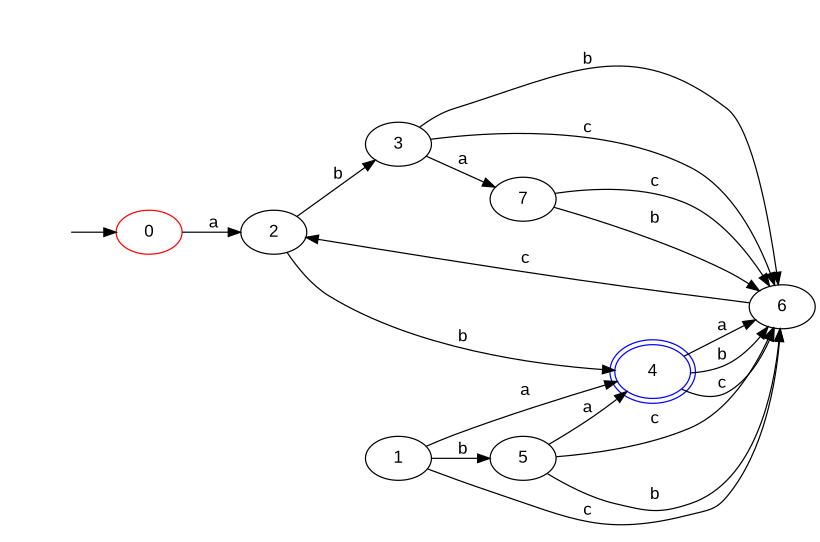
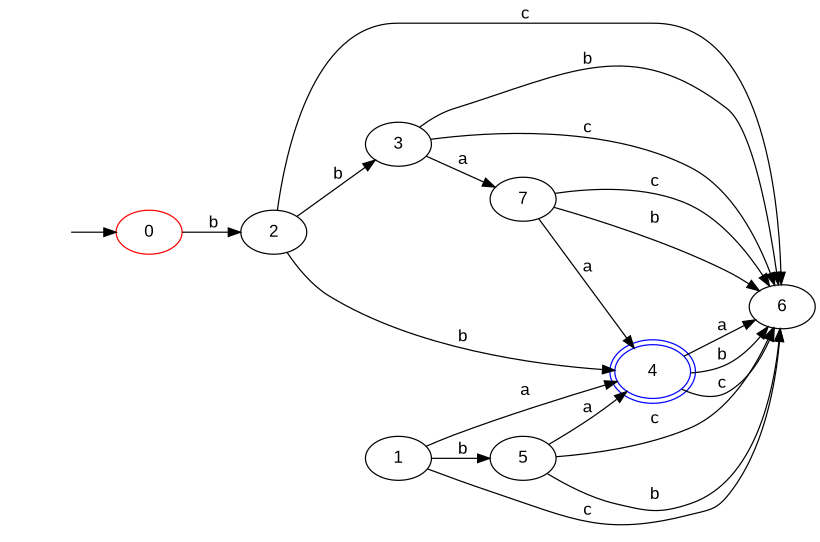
edge "0" -> "2": label " a" -> " b"
edge "6" -> "2": reversed
edge "7" -> "4": added, label "a"
